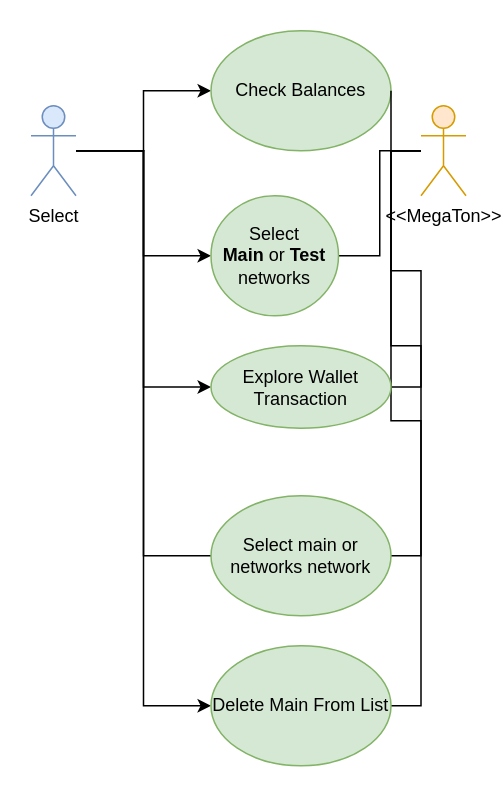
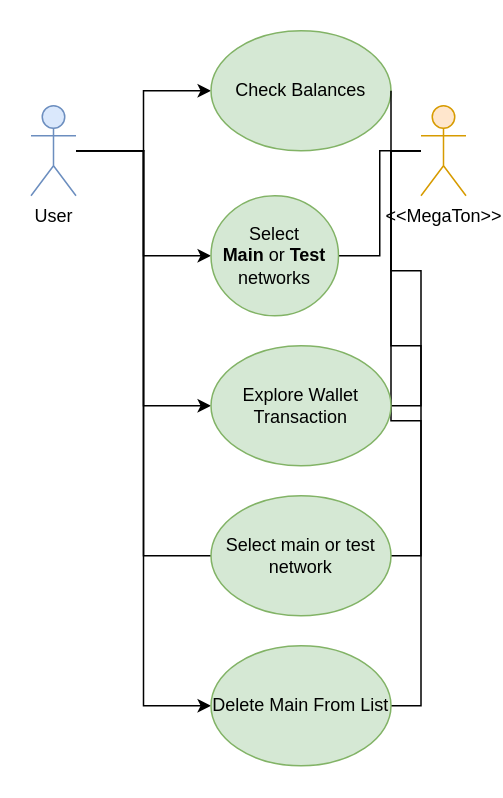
node "Select": label "Select" -> "User"
node "Explore Wallet Transaction": size 180x83 -> 180x120
node "Select main or networks network": label "Select main or networks network" -> "Select main or test network"
